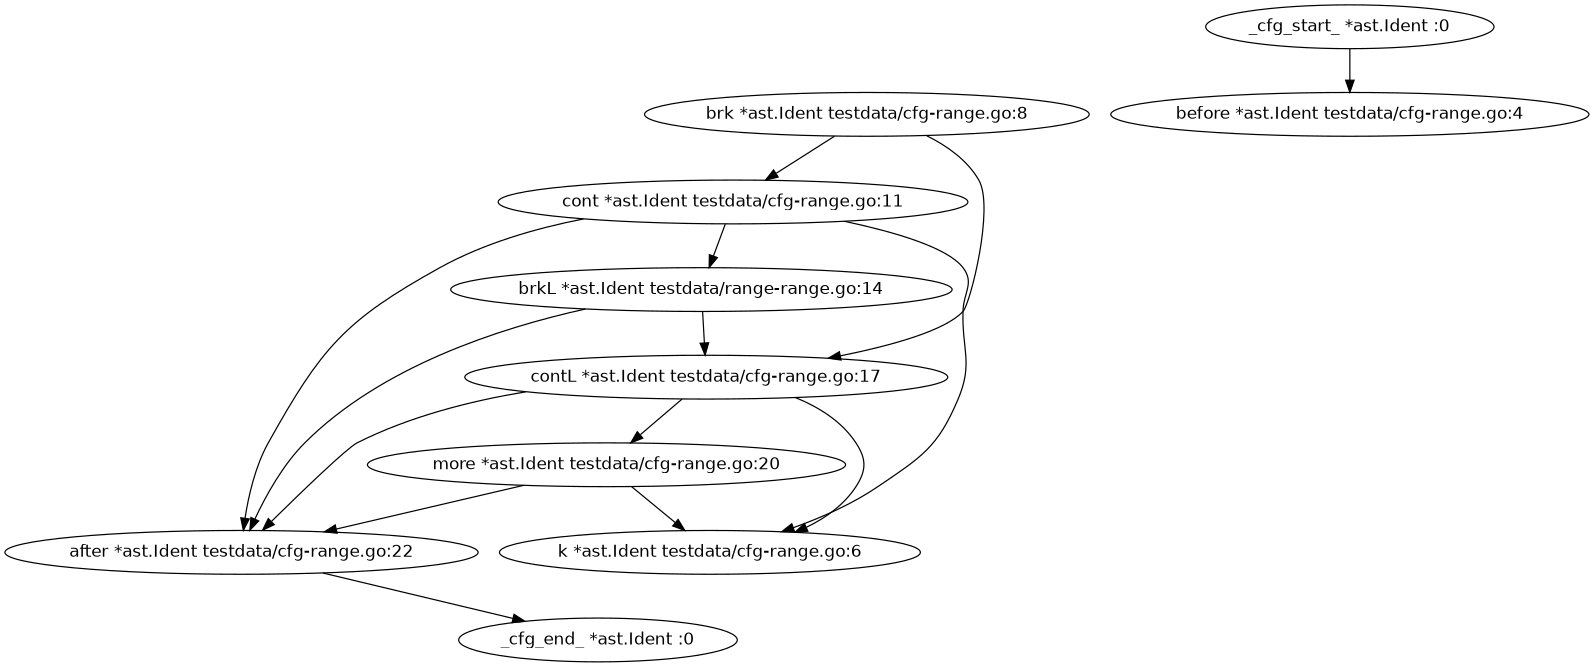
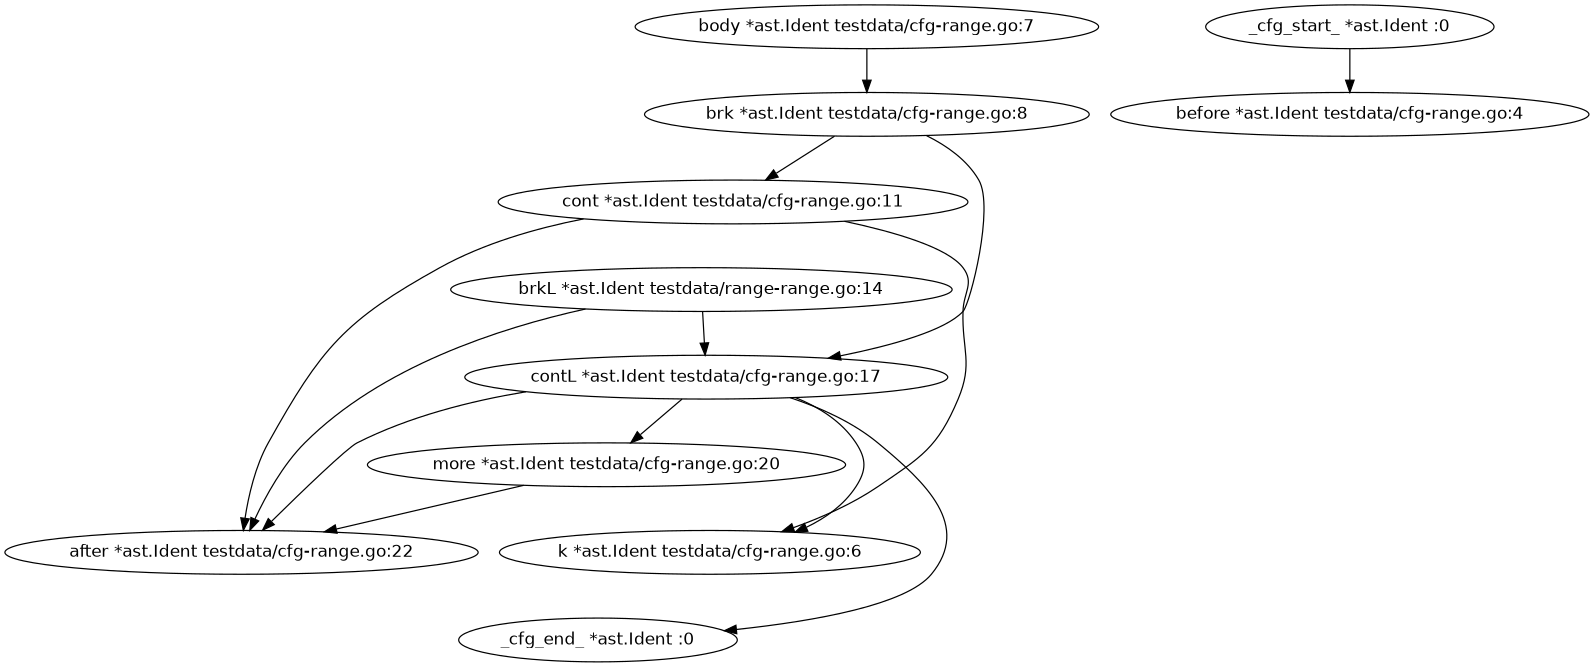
node "body *ast.Ident testdata/cfg-range.go:7": added
edge "cont *ast.Ident testdata/cfg-range.go:11" -> "brkL *ast.Ident testdata/range-range.go:14": removed
edge "more *ast.Ident testdata/cfg-range.go:20" -> "k *ast.Ident testdata/cfg-range.go:6": removed
edge "after *ast.Ident testdata/cfg-range.go:22" -> "_cfg_end_ *ast.Ident :0": now "contL *ast.Ident testdata/cfg-range.go:17" -> "_cfg_end_ *ast.Ident :0"
